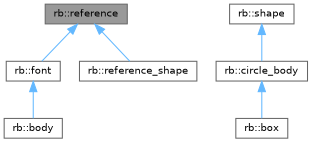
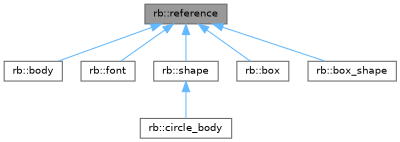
edge "rb::shape" -> "rb::reference": added
node "rb::reference_shape": label "rb::reference_shape" -> "rb::box_shape"
edge "rb::body" -> "rb::font": now "rb::body" -> "rb::reference"
edge "rb::box" -> "rb::circle_body": now "rb::box" -> "rb::reference"
